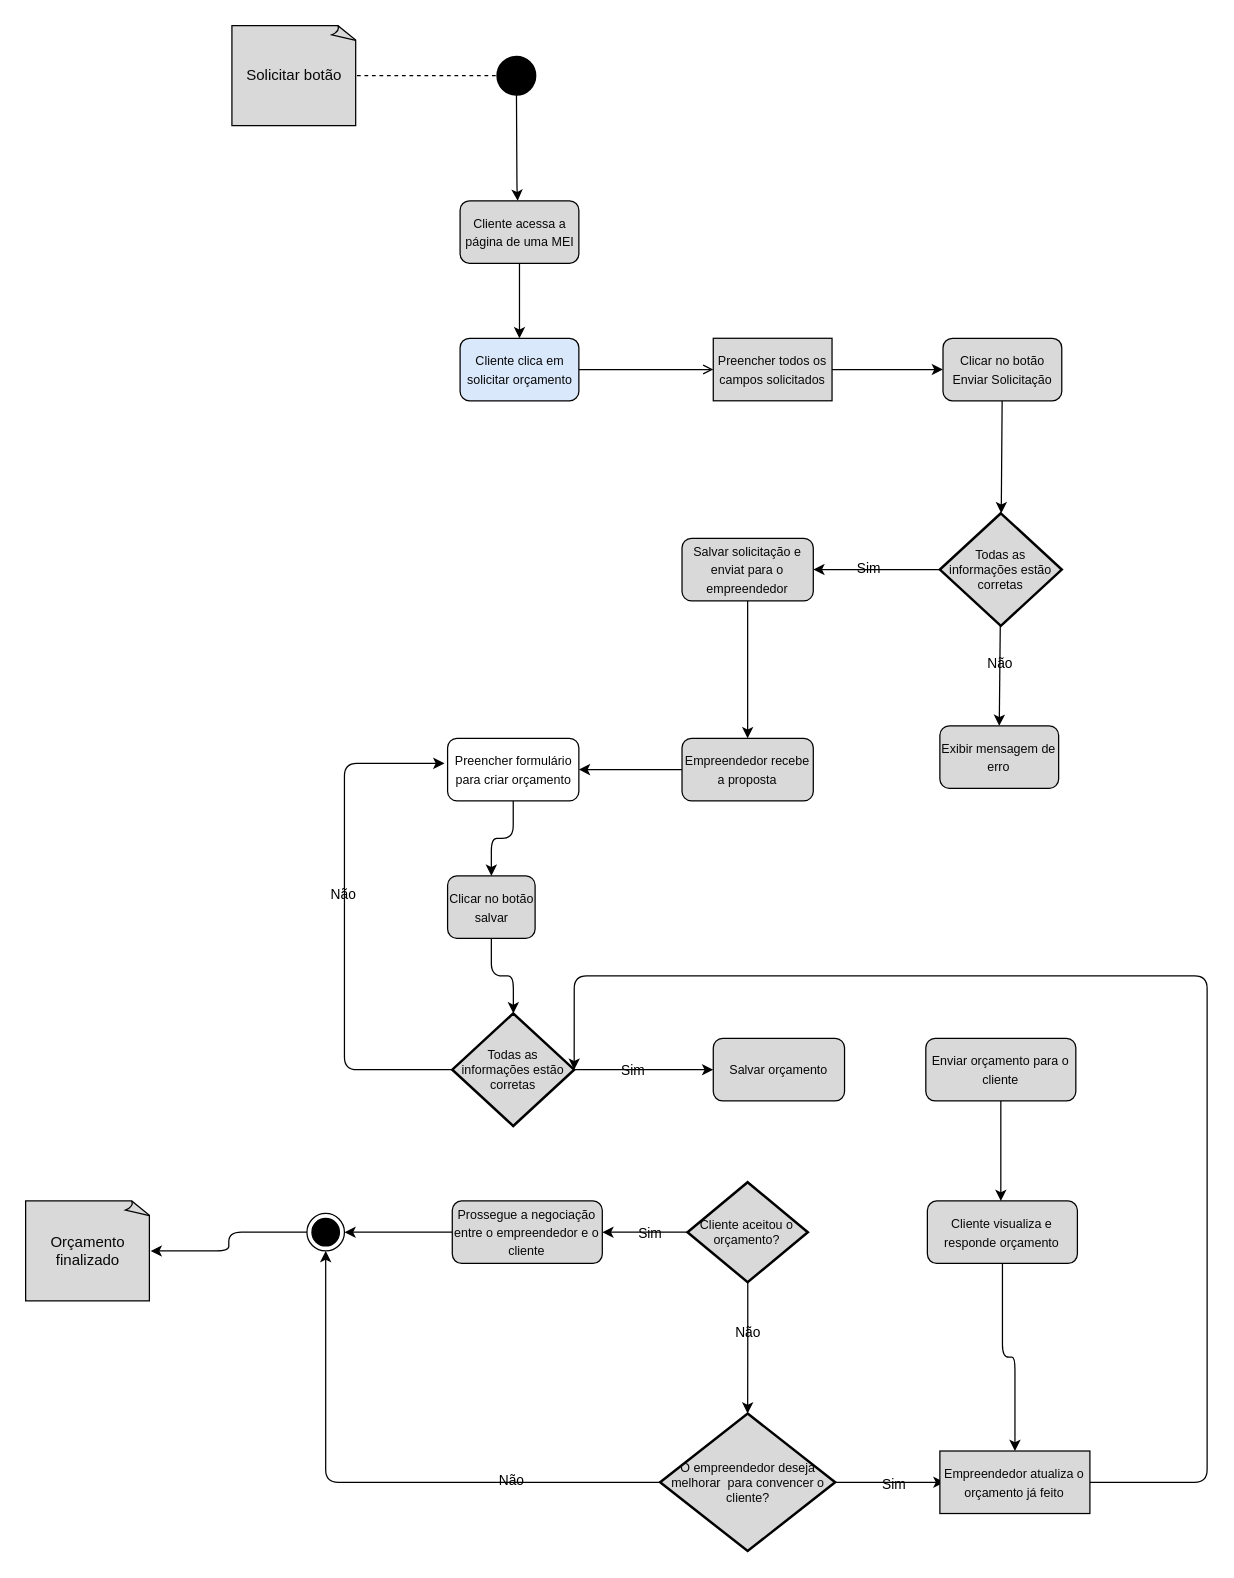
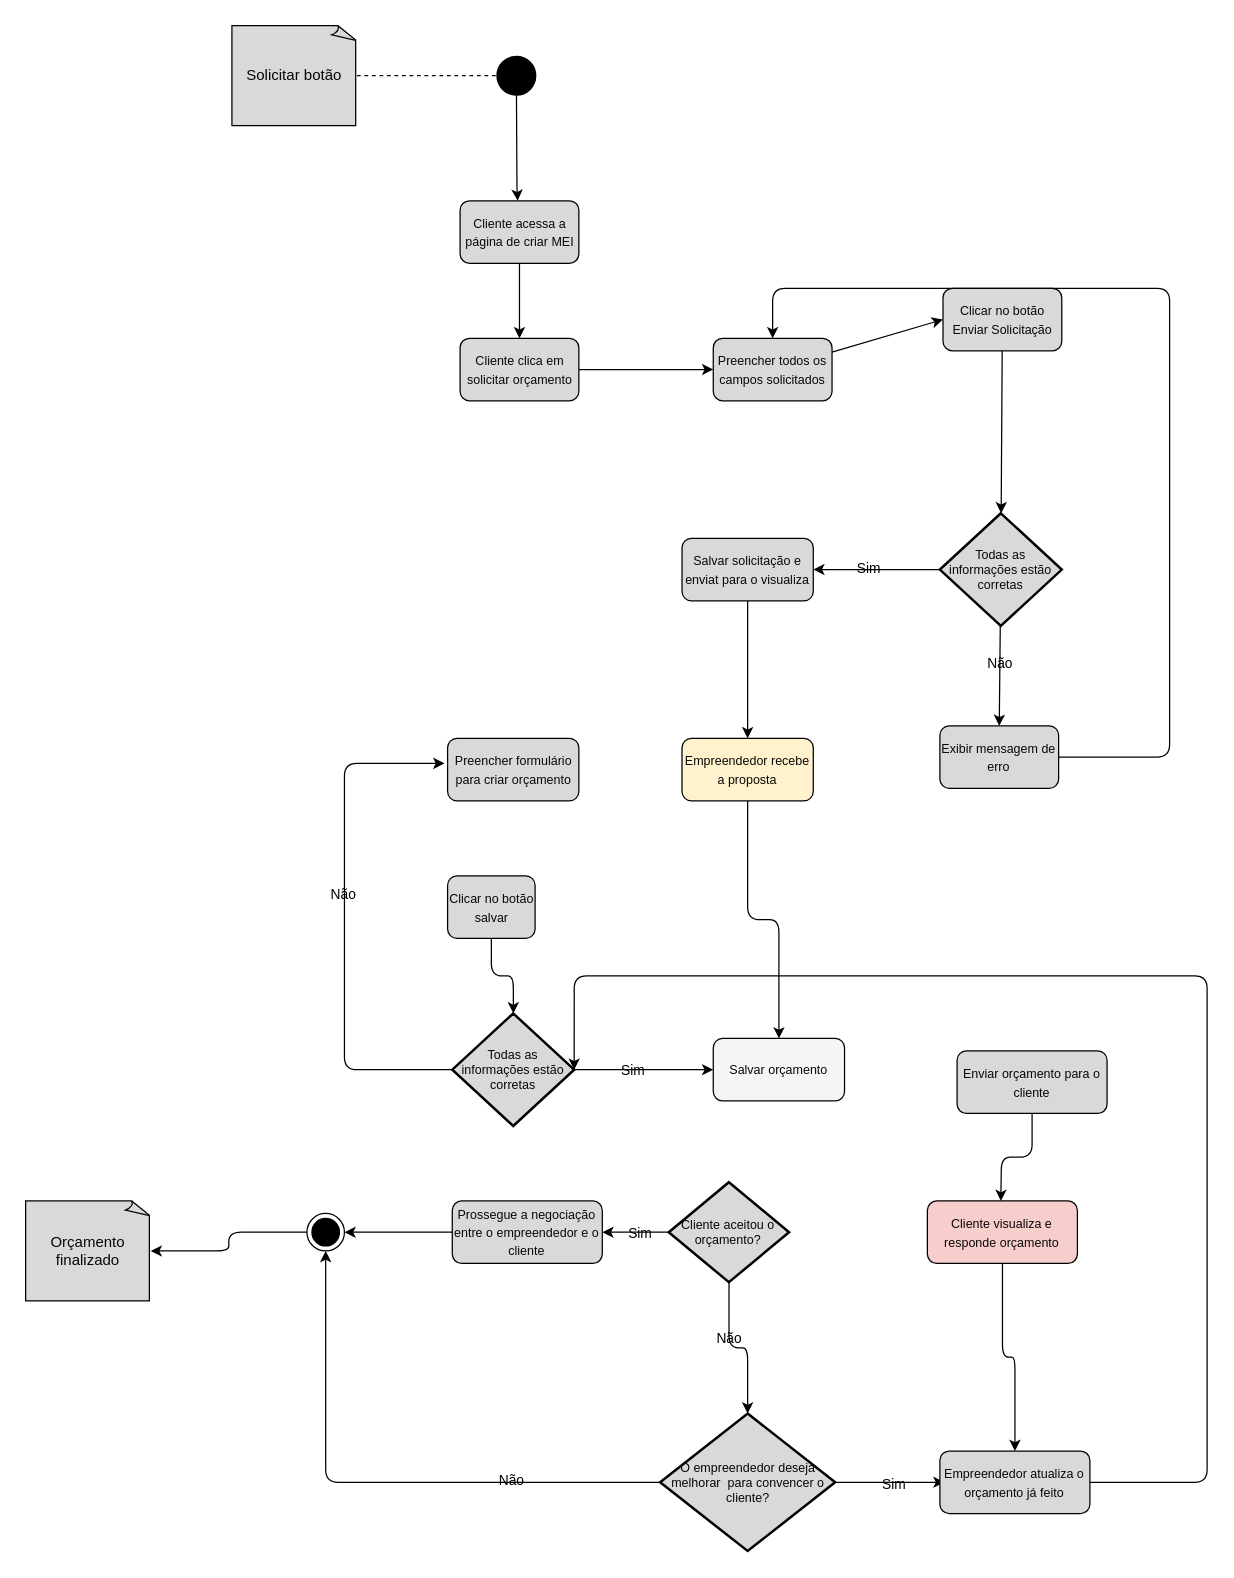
node "Cliente acessa a página de uma MEI": label "Cliente acessa a página de uma MEI" -> "Cliente acessa a página de criar MEI"
edge "Exibir mensagem de erro" -> "Preencher todos os campos solicitados": added
node "Cliente clica em solicitar orçamento": fillcolor #dae8fc -> #d9d9d9
edge "Cliente clica em solicitar orçamento" -> "Preencher todos os campos solicitados": arrowhead open -> classic
node "Preencher todos os campos solicitados": shape rectangle -> rounded rectangle
node "Clicar no botão Enviar Solicitação": moved (1002, 369) -> (1002, 319)
node "Salvar solicitação e enviat para o empreendedor": label "Salvar solicitação e enviat para o empreendedor" -> "Salvar solicitação e enviat para o visualiza"
node "Preencher formulário para criar orçamento": fillcolor #ffffff -> #d9d9d9
edge "Empreendedor recebe a proposta" -> "Preencher formulário para criar orçamento": now "Empreendedor recebe a proposta" -> "Salvar orçamento"
node "Empreendedor recebe a proposta": fillcolor #d9d9d9 -> #fff2cc
edge "Preencher formulário para criar orçamento" -> "Clicar no botão salvar": removed
node "Salvar orçamento": fillcolor #d9d9d9 -> #f5f5f5
node "Enviar orçamento para o cliente": moved (1001, 1069) -> (1032, 1082)
node "Cliente aceitou o orçamento?": moved (748, 1232) -> (729, 1232)
node "Cliente visualiza e responde orçamento": fillcolor #d9d9d9 -> #f8cecc
node "Empreendedor atualiza o orçamento já feito": shape rectangle -> rounded rectangle
